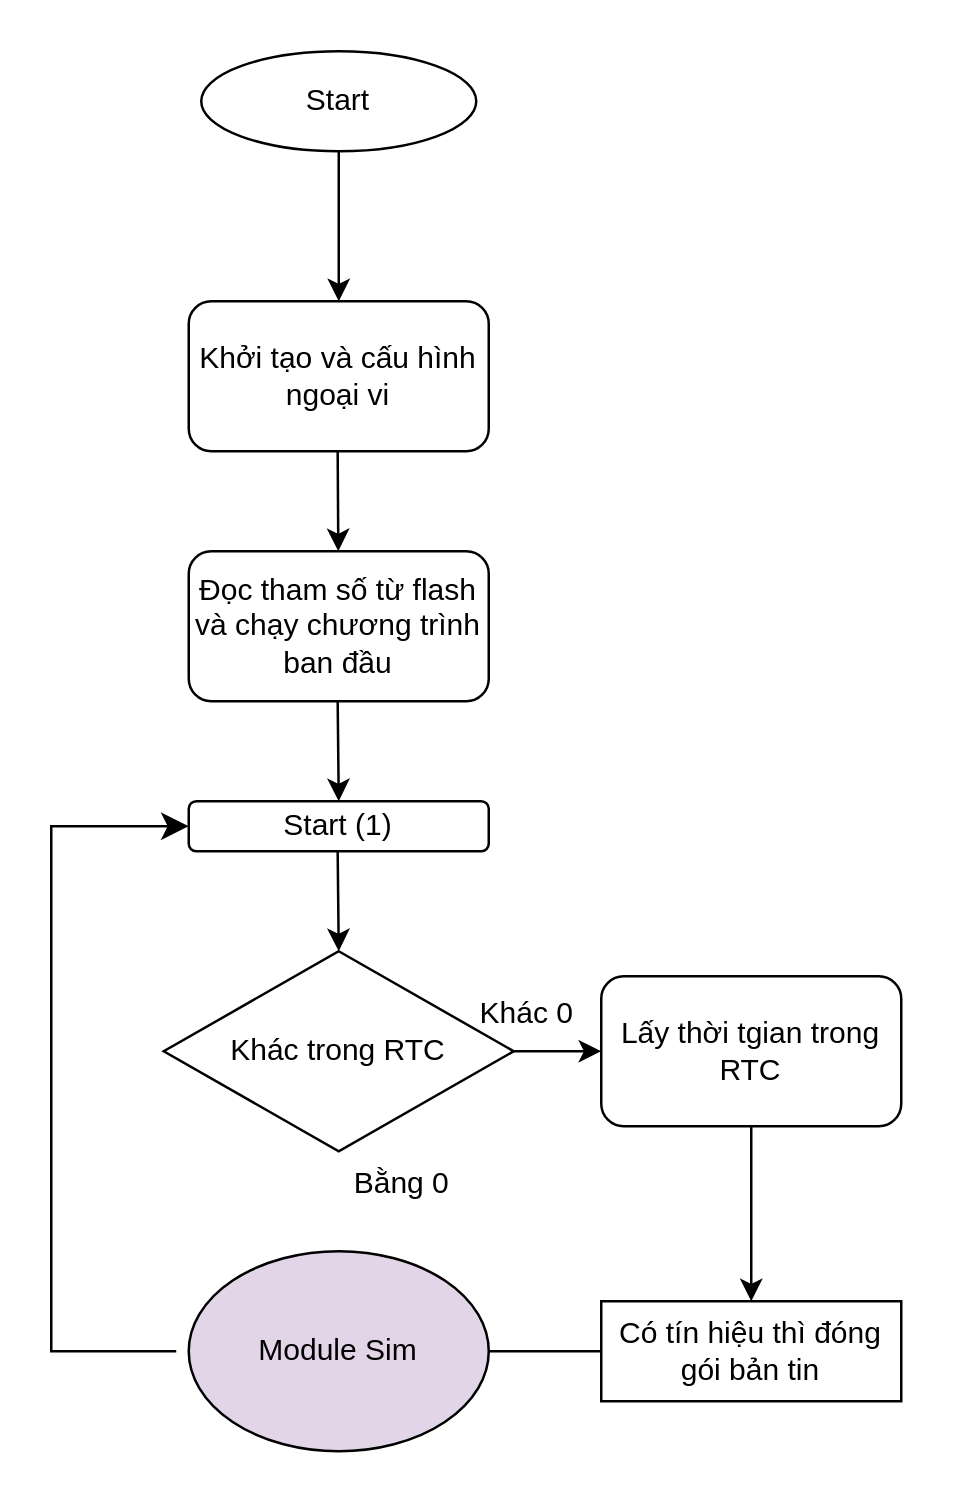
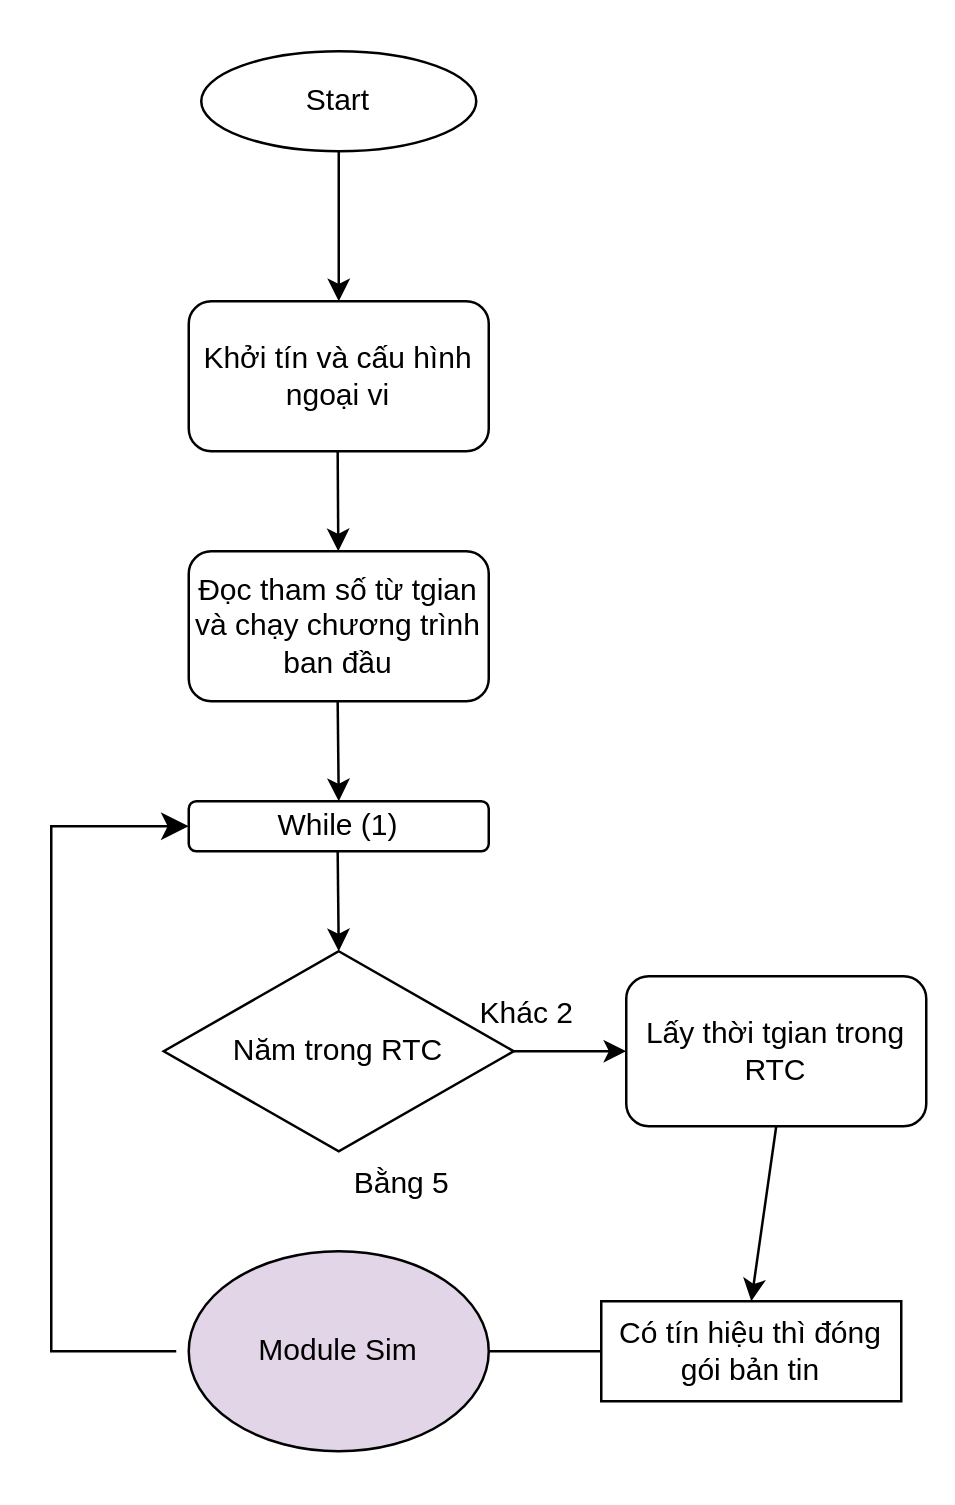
node "Khởi tạo và cấu hình ngoại vi": label "Khởi tạo và cấu hình ngoại vi" -> "Khởi tín và cấu hình ngoại vi"
node "Đọc tham số từ flash và chạy chương trình ban đầu": label "Đọc tham số từ flash và chạy chương trình ban đầu" -> "Đọc tham số từ tgian và chạy chương trình ban đầu"
node "Start (1)": label "Start (1)" -> "While (1)"
node "Khác 0": label "Khác 0" -> "Khác 2"
node "Khác trong RTC": label "Khác trong RTC" -> "Năm trong RTC"
node "Lấy thời tgian trong RTC": moved (751, 1051) -> (776, 1051)
node "Bằng 0": label "Bằng 0" -> "Bằng 5"
